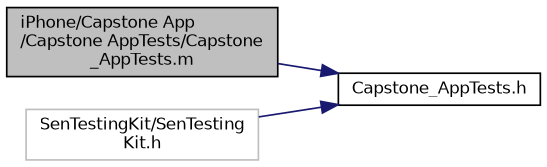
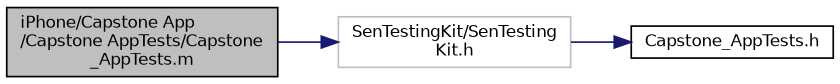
edge "iPhone/Capstone App /Capstone AppTests/Capstone _AppTests.m" -> "Capstone_AppTests.h": now "iPhone/Capstone App /Capstone AppTests/Capstone _AppTests.m" -> "SenTestingKit/SenTesting Kit.h"
